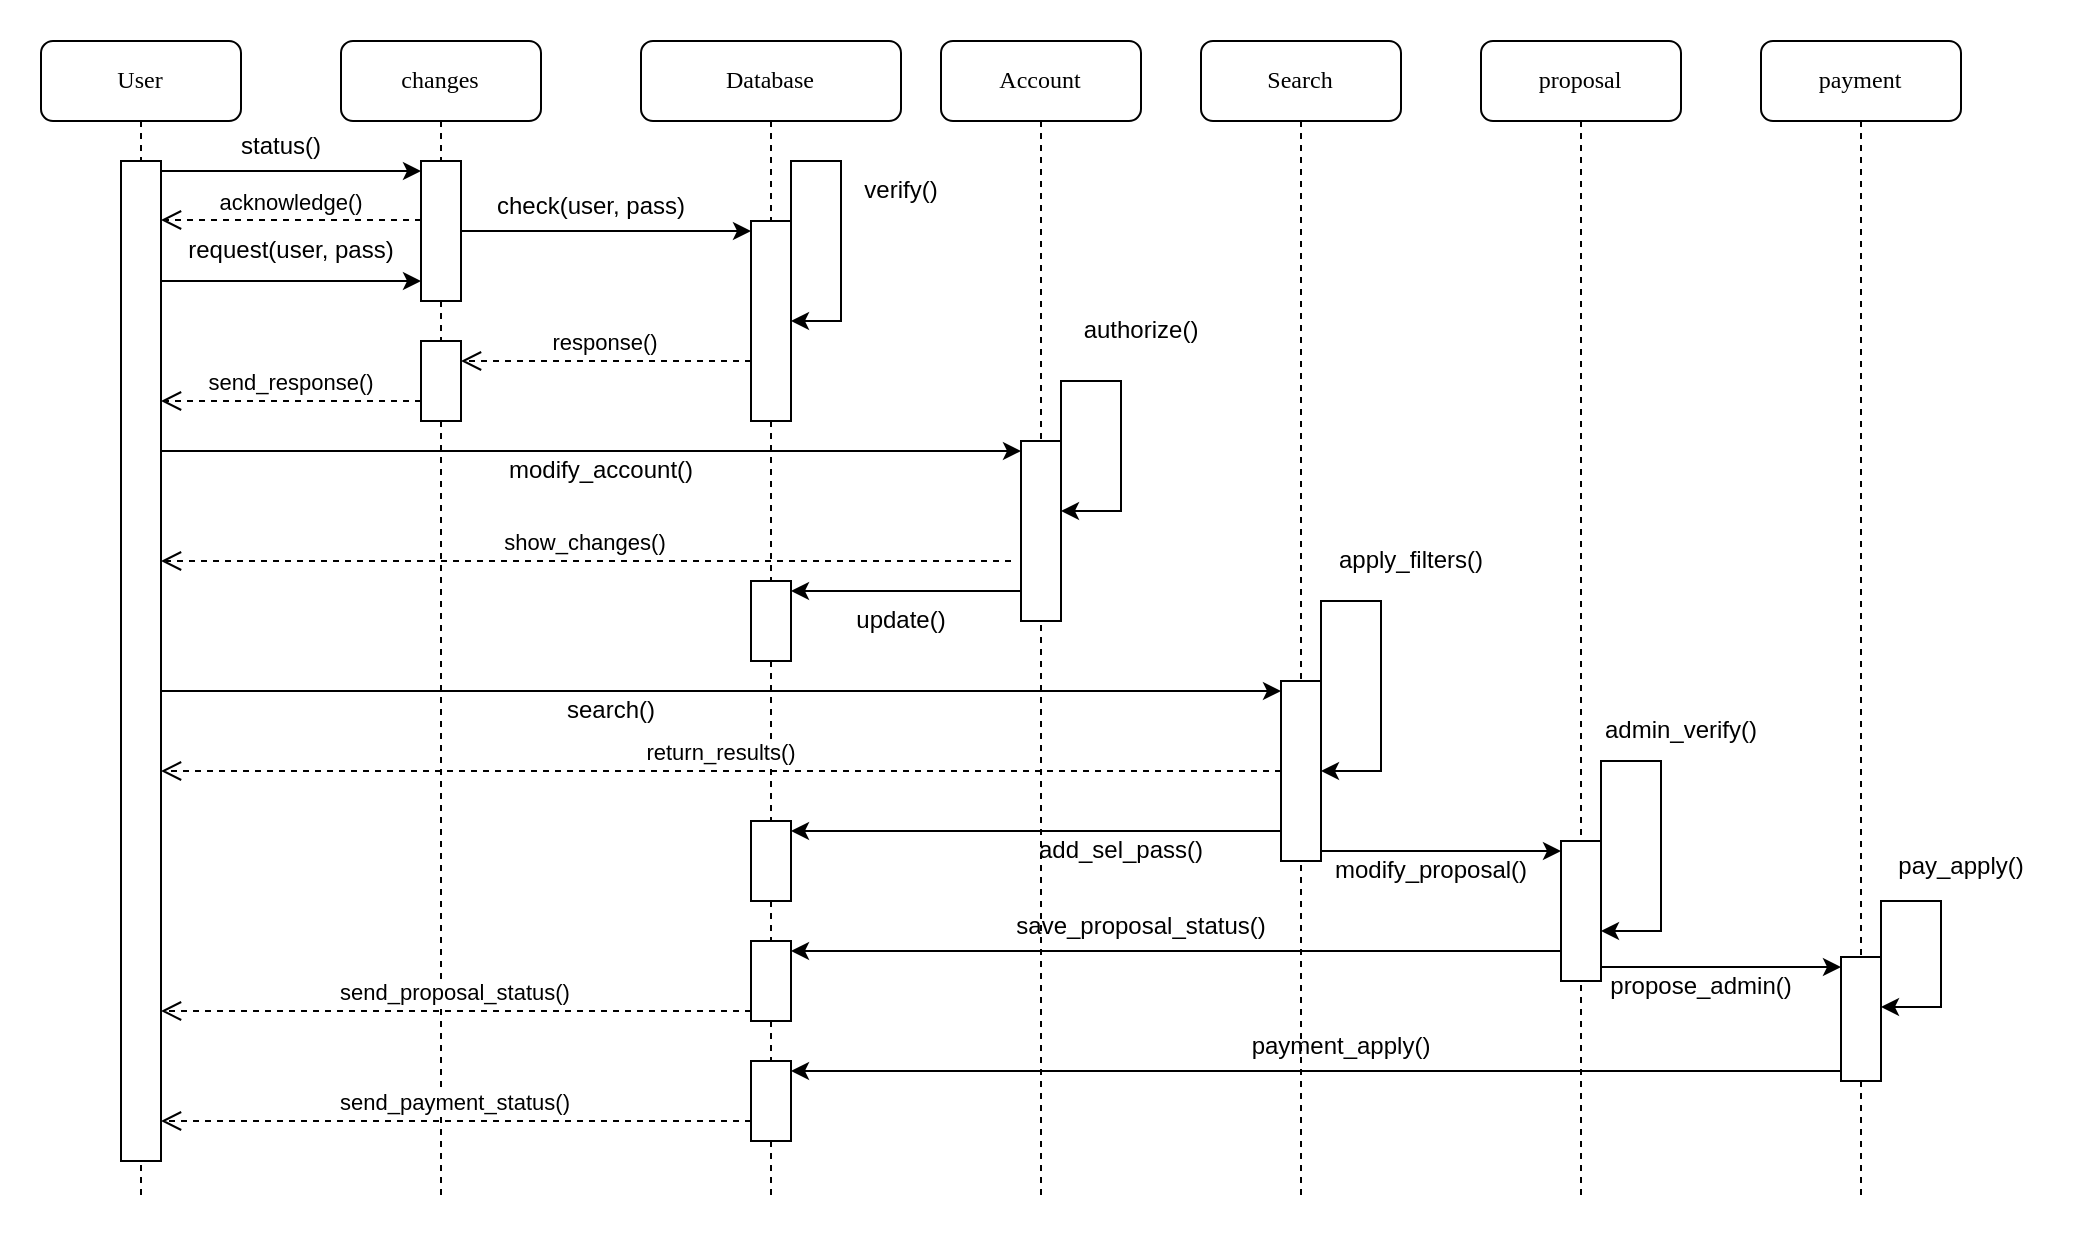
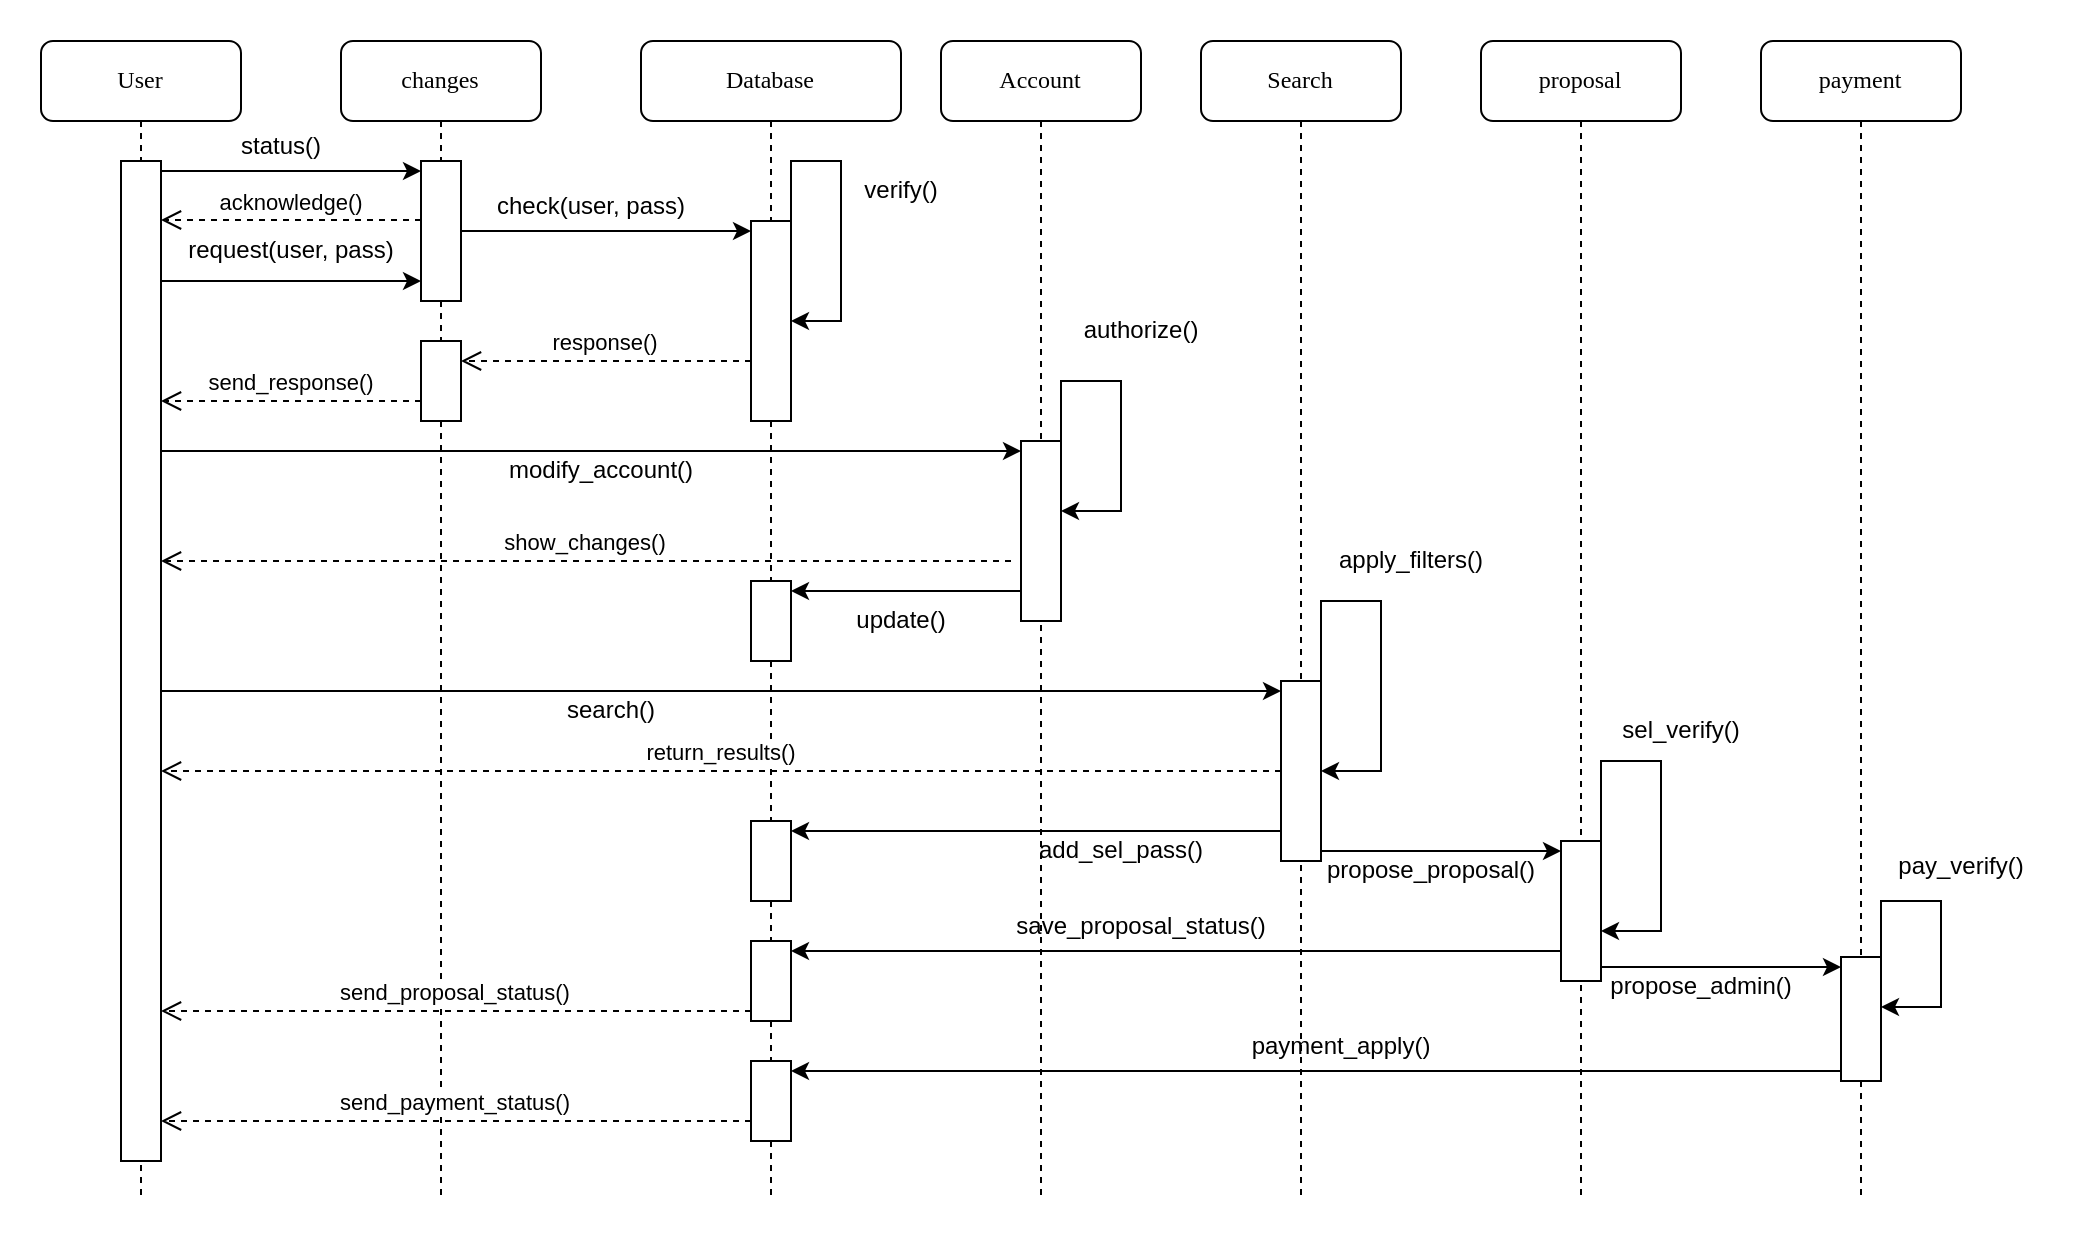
node "admin_verify()": label "admin_verify()" -> "sel_verify()"
node "pay_apply()": label "pay_apply()" -> "pay_verify()"
node "modify_proposal()": label "modify_proposal()" -> "propose_proposal()"
